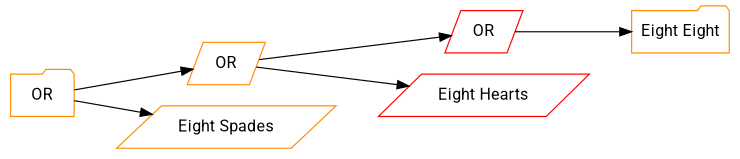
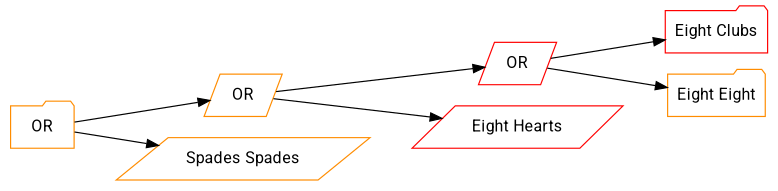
node "Eight Clubs": added
node "Eight Spades": label "Eight Spades" -> "Spades Spades"
